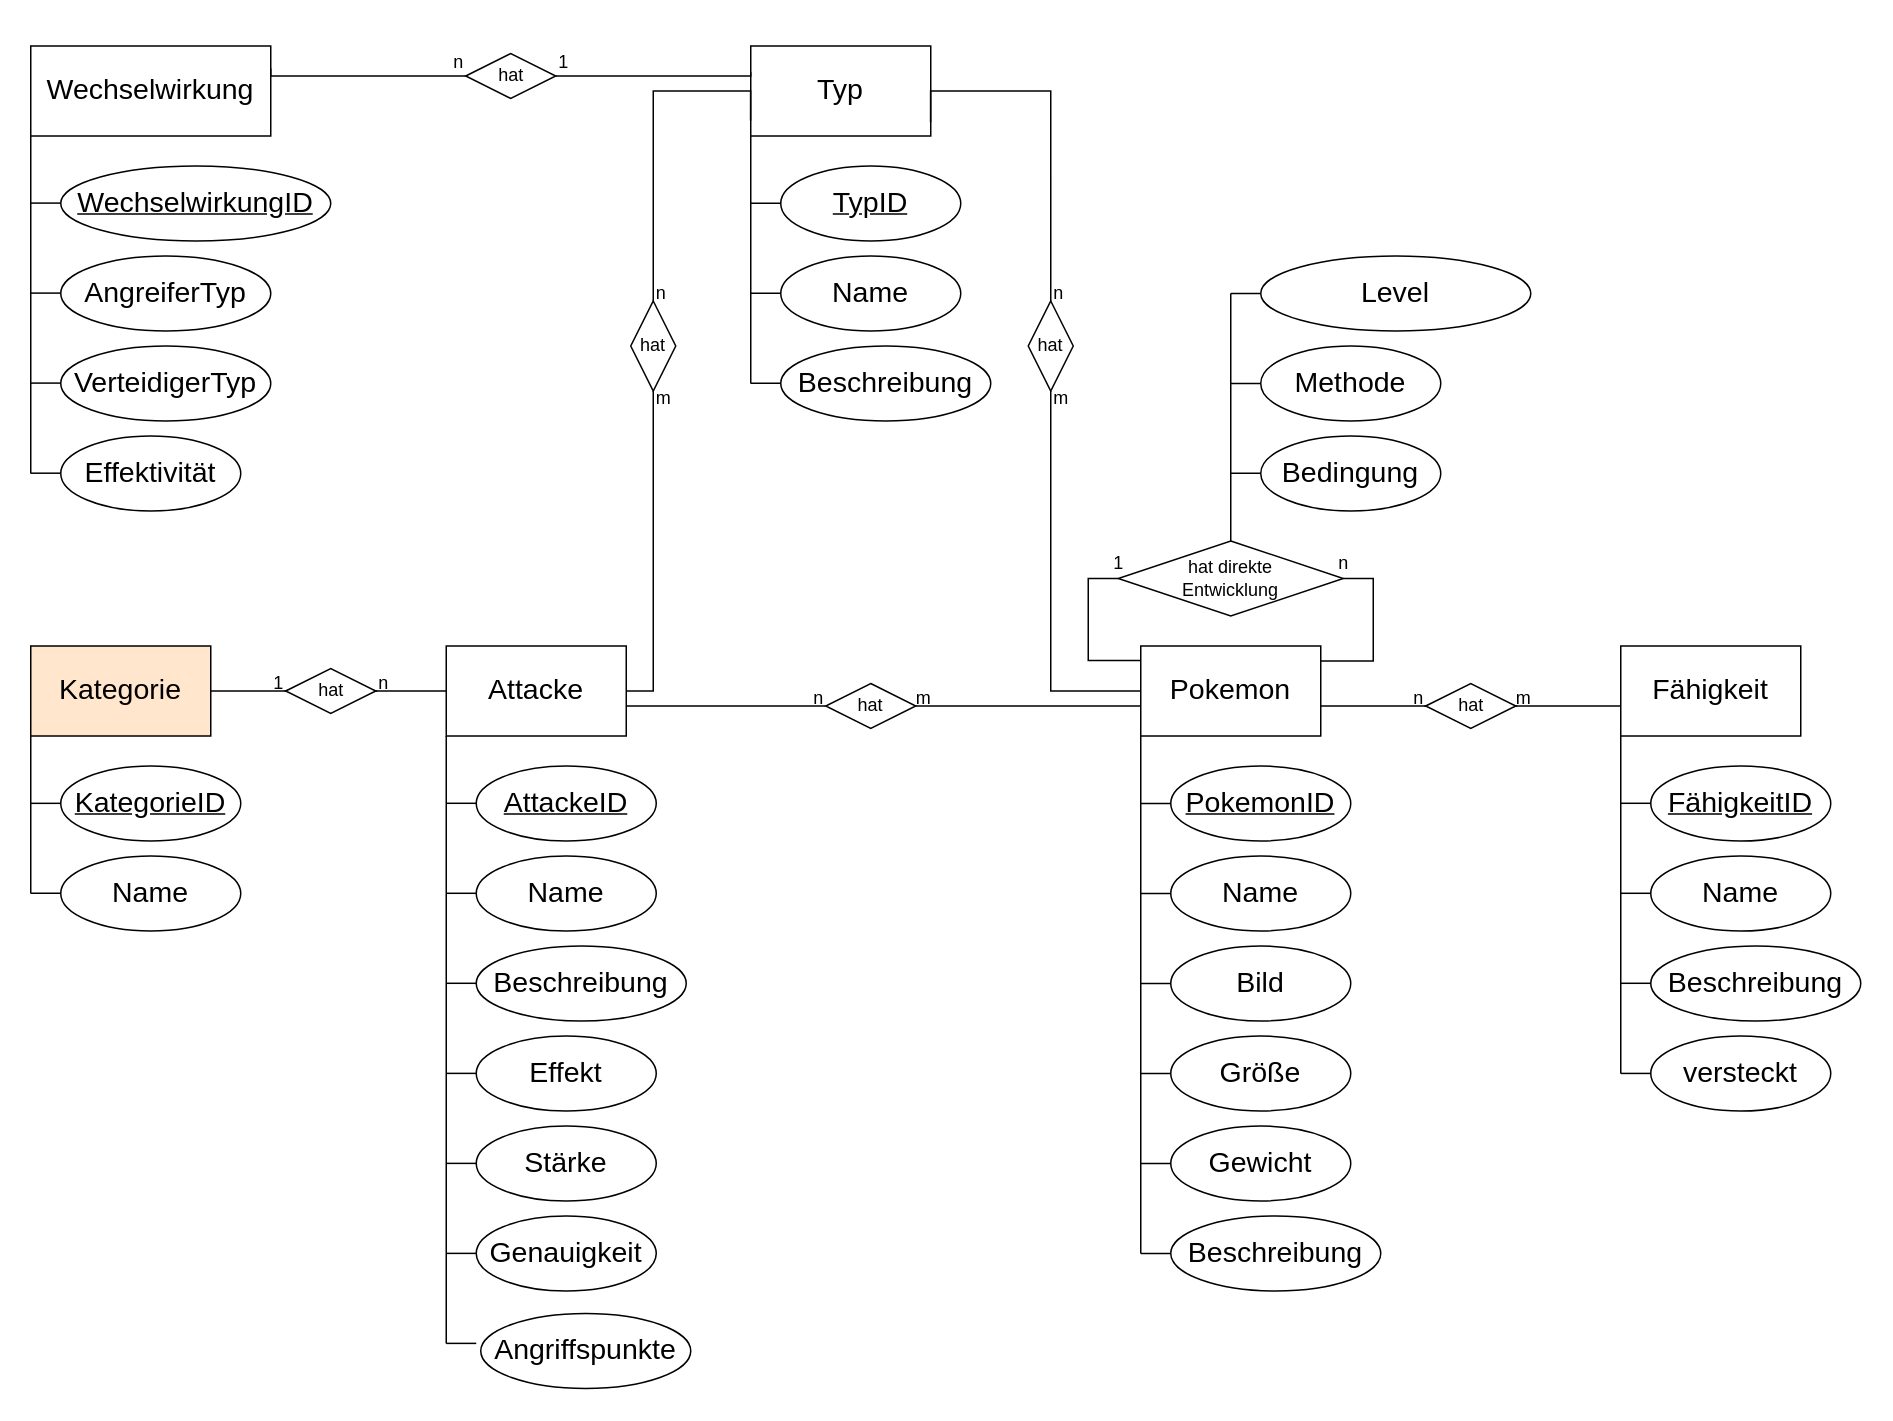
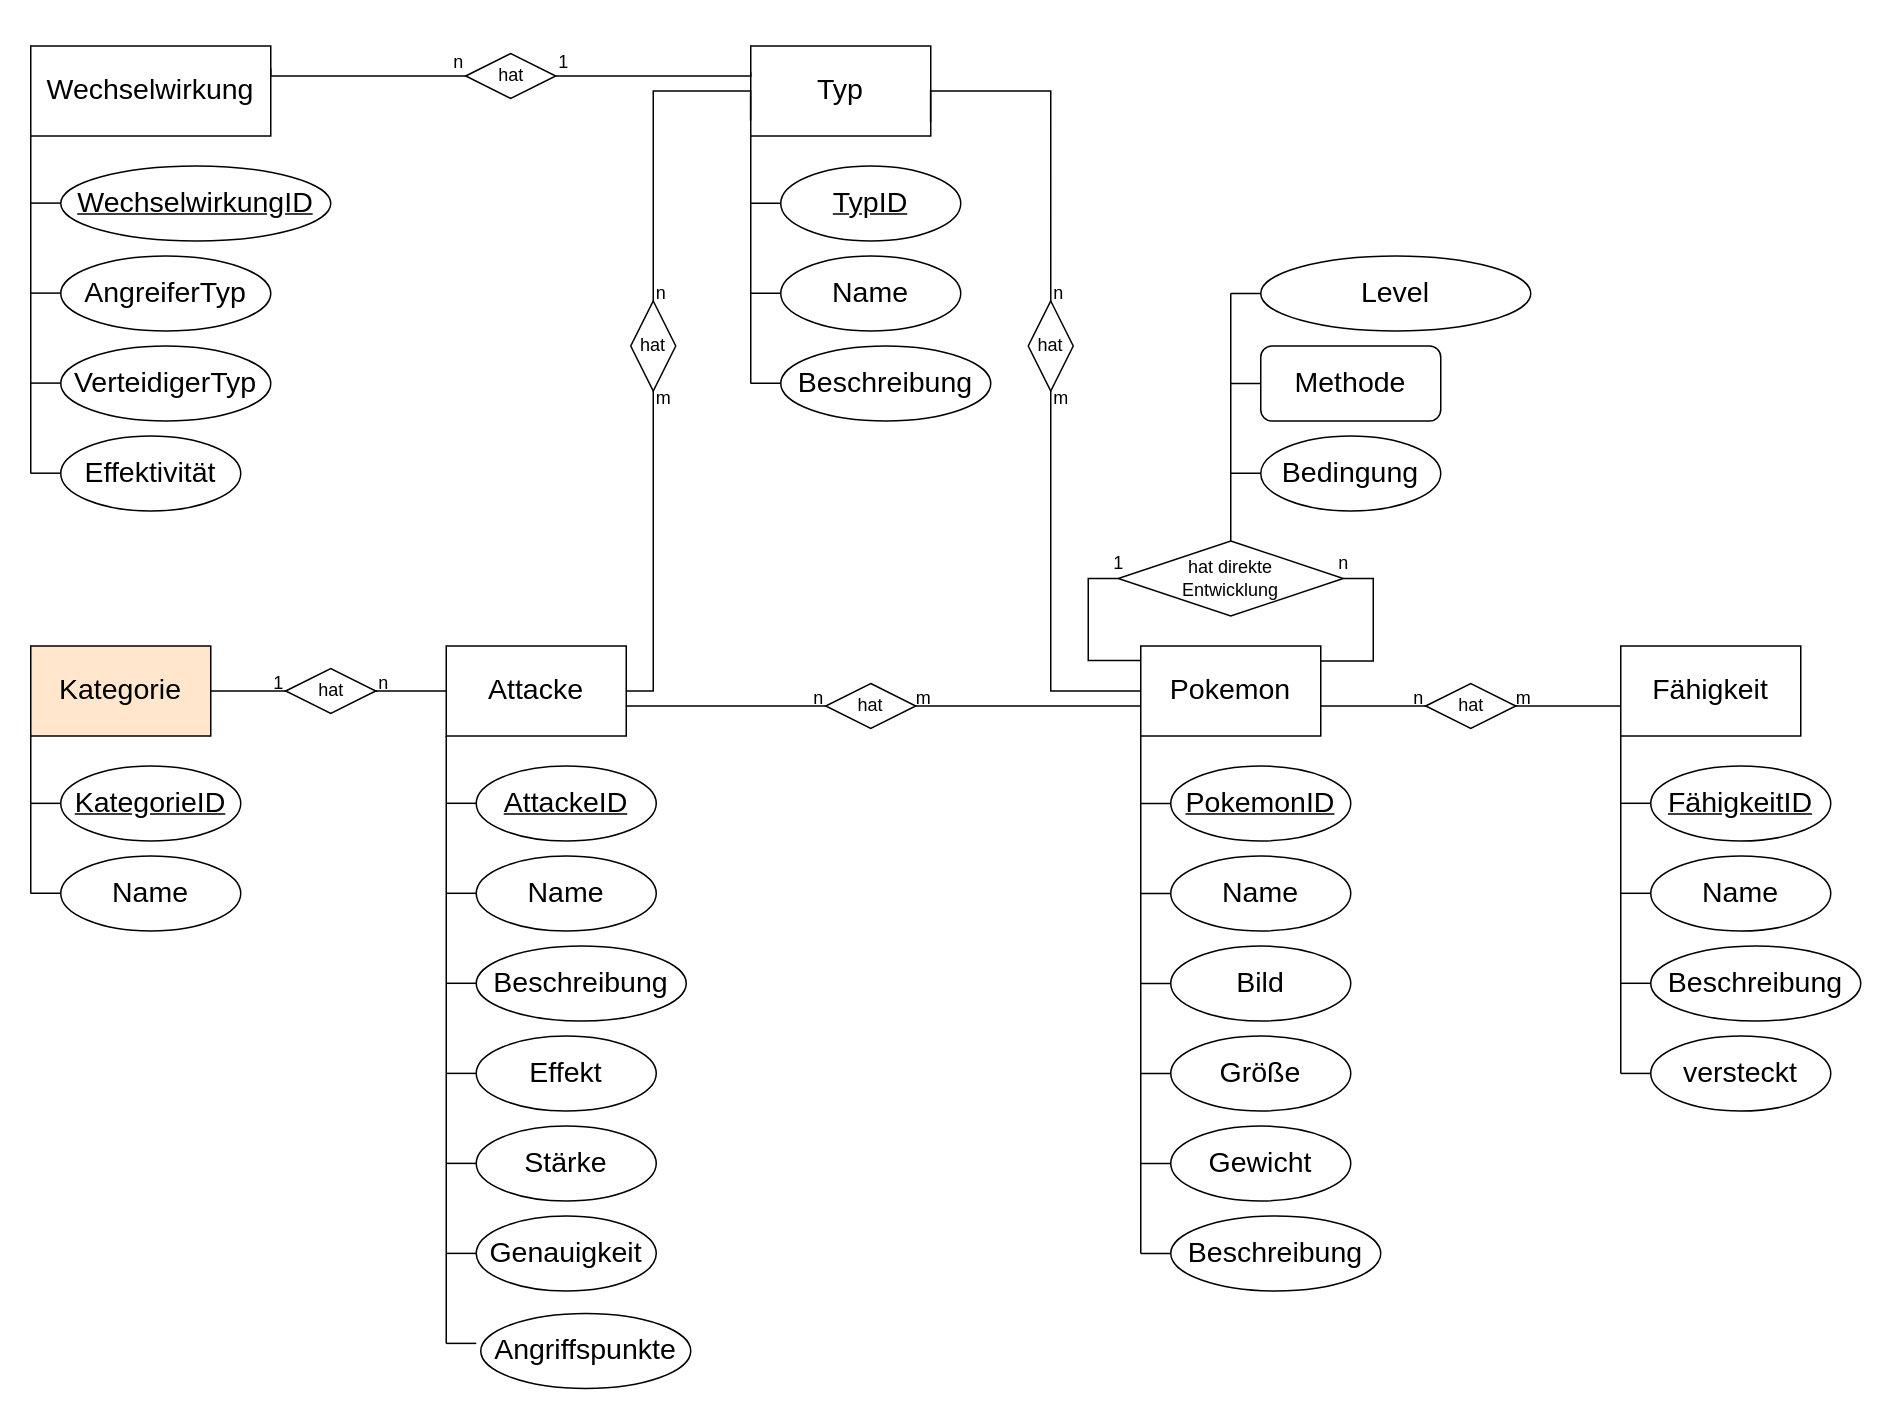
node "Methode": shape ellipse -> rounded rectangle
